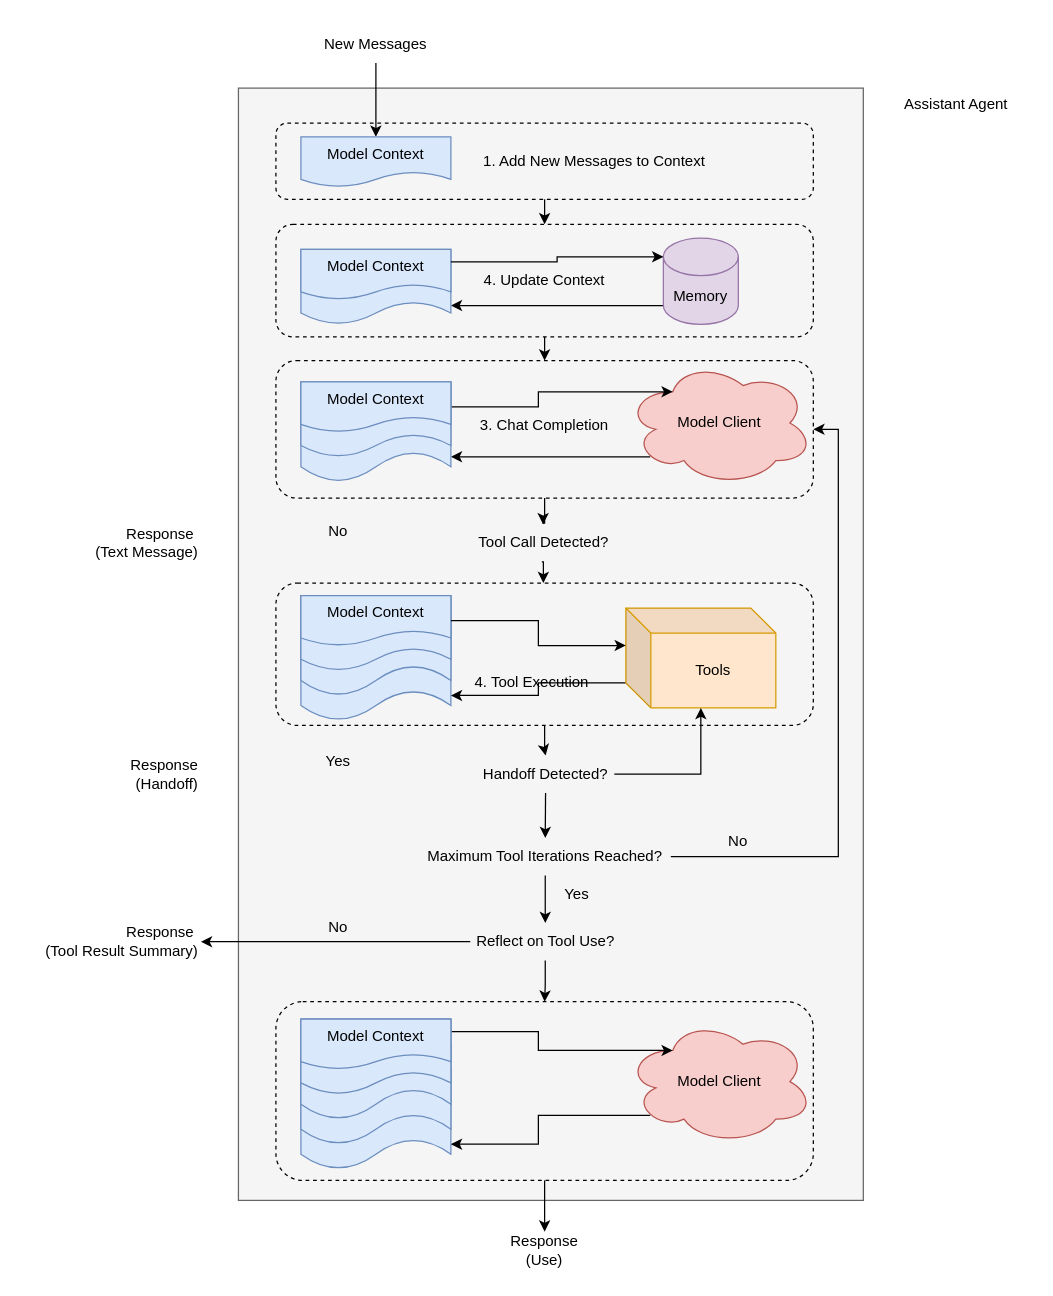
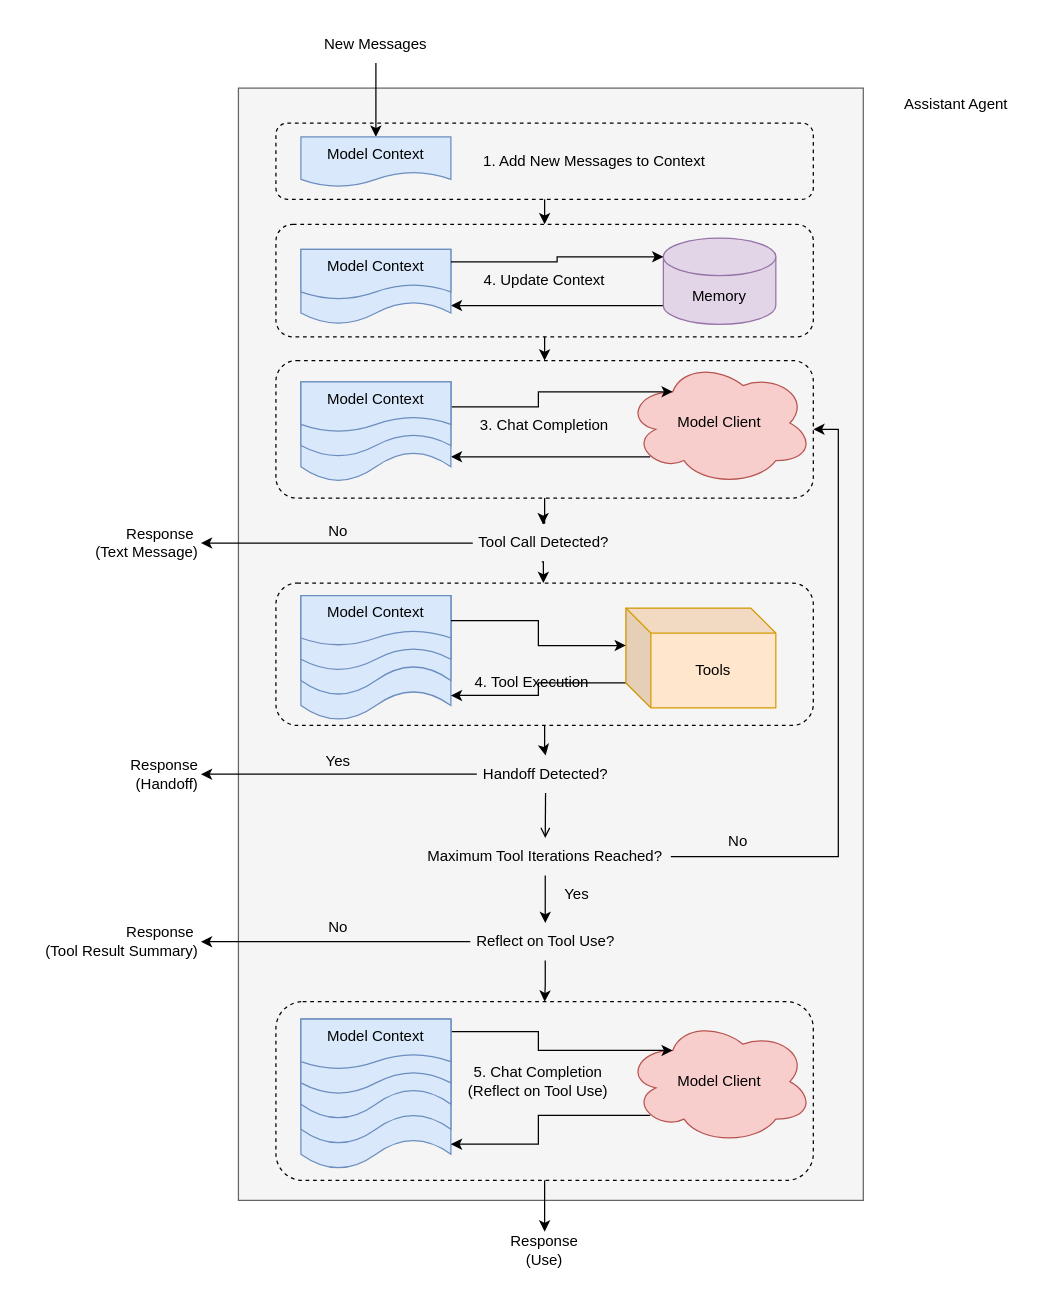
node "Memory": size 75x86 -> 113x86
edge "Tool Call Detected?" -> "Response (Text Message)": added
edge "Handoff Detected?" -> "Tools": now "Handoff Detected?" -> "Response (Handoff)"
edge "Handoff Detected?" -> "Maximum Tool Iterations Reached?": arrowhead classic -> open
node "5. Chat Completion (Reflect on Tool Use)": added
